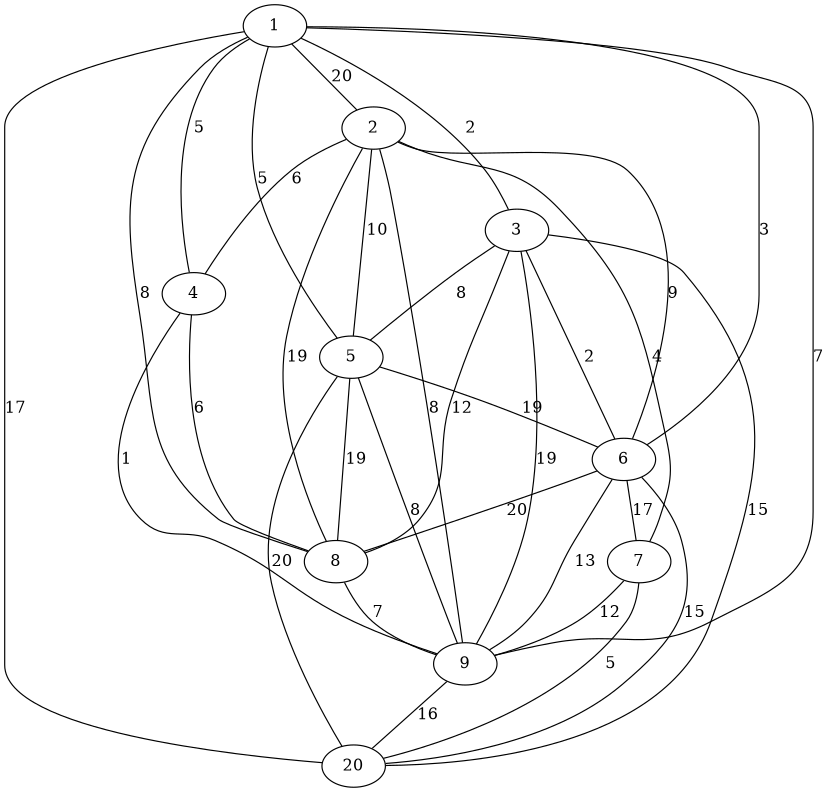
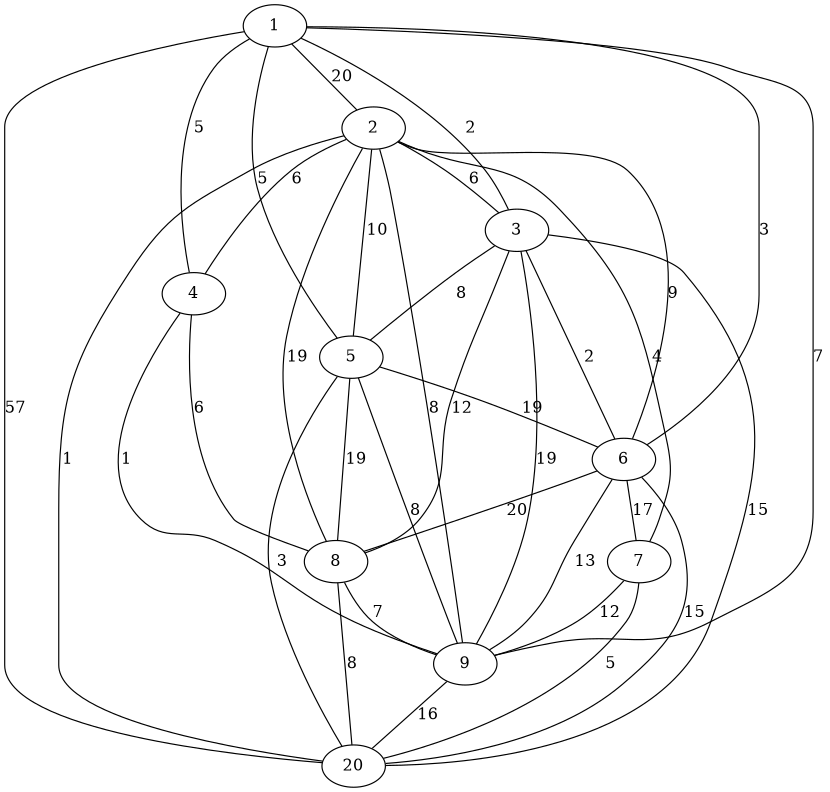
edge "2" -- "3": added, label "6"
edge "1" -- "8": now "20" -- "8"
edge "1" -- "20": label "17" -> "57"
edge "2" -- "20": added, label "1"
edge "5" -- "20": label "20" -> "3"
